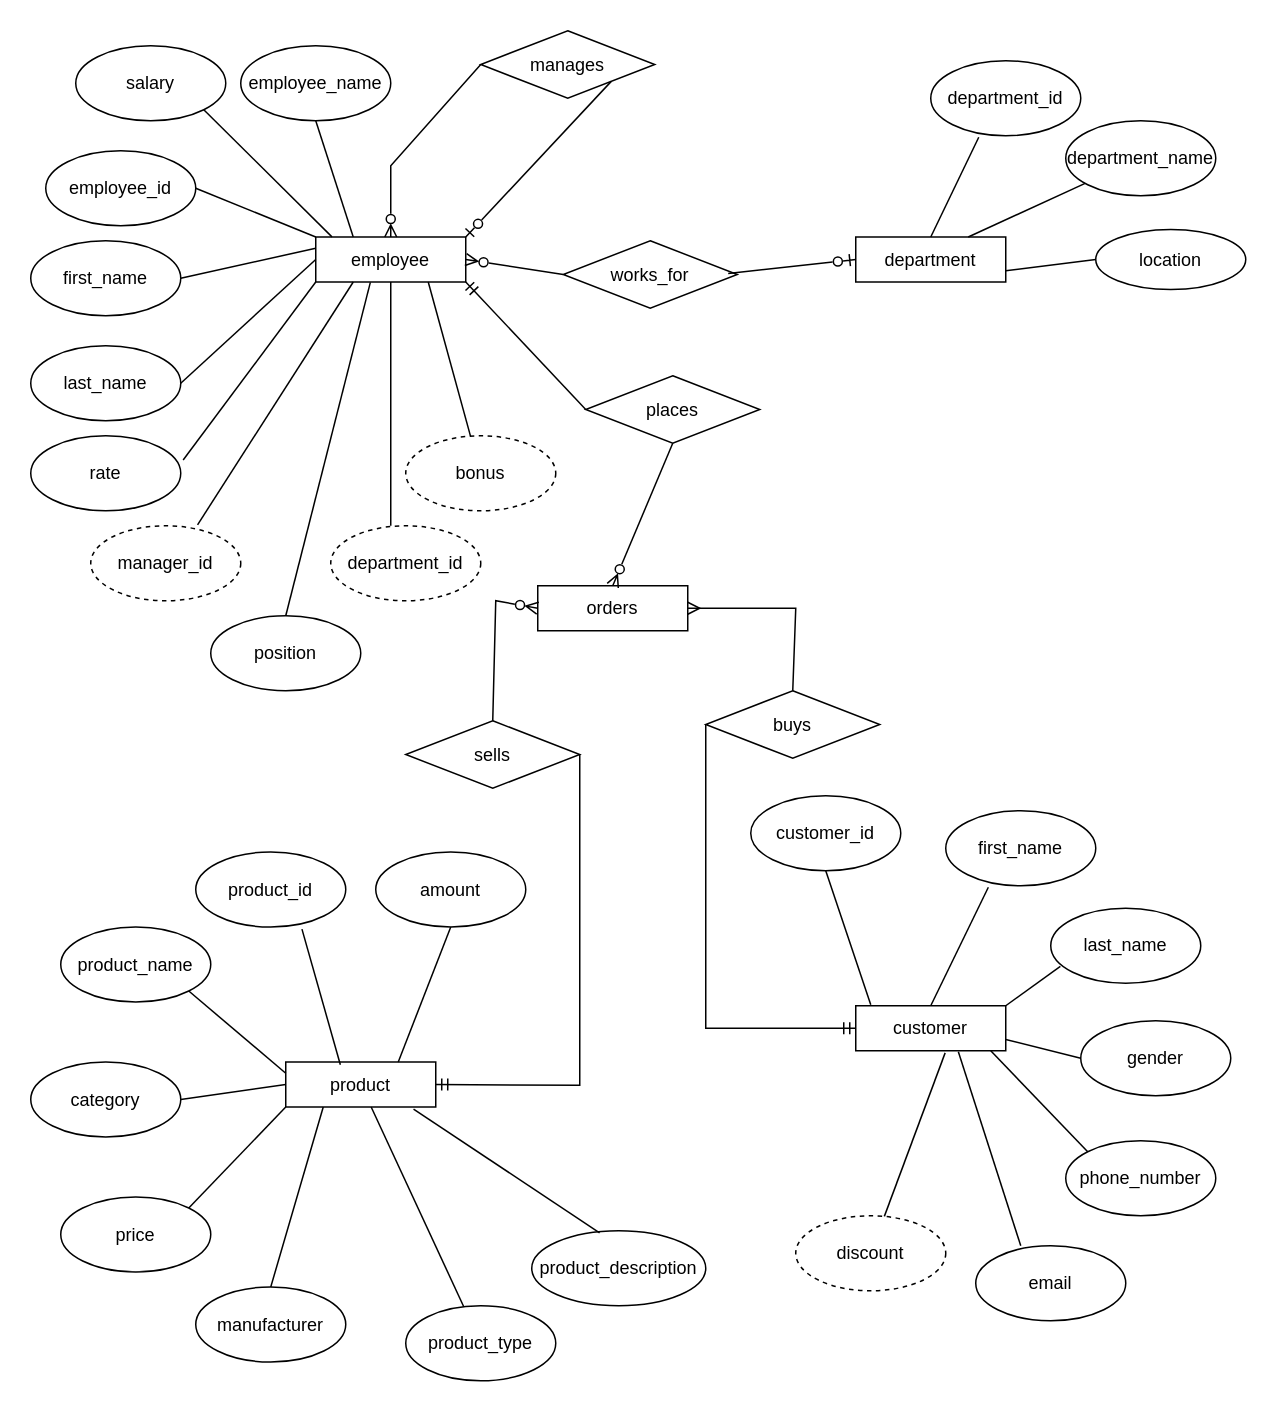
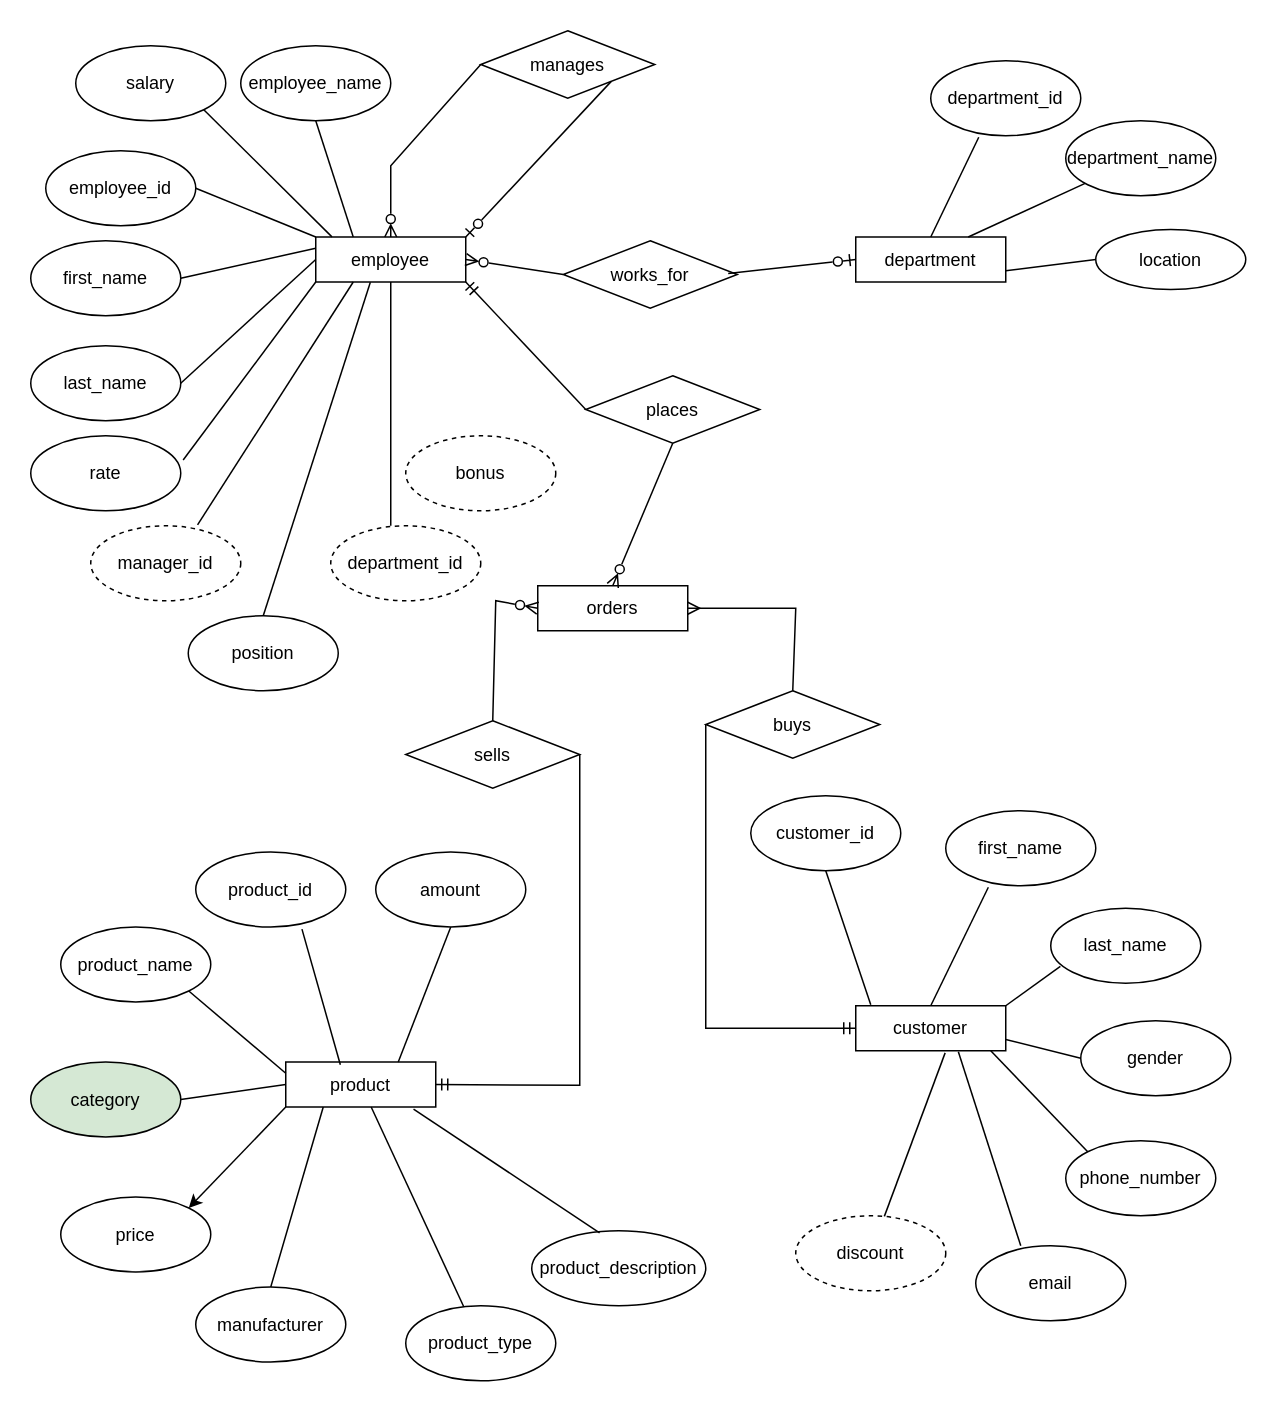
edge "employee" -- "bonus": removed
node "position": moved (286, 653) -> (263, 653)
node "category": fillcolor #ffffff -> #d5e8d4
edge "product" -- "price": arrowhead none -> classic
